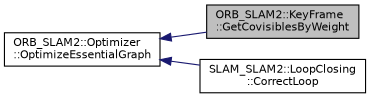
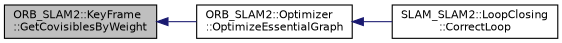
edge "ORB_SLAM2::KeyFrame ::GetCovisiblesByWeight" -> "ORB_SLAM2::Optimizer ::OptimizeEssentialGraph": reversed
